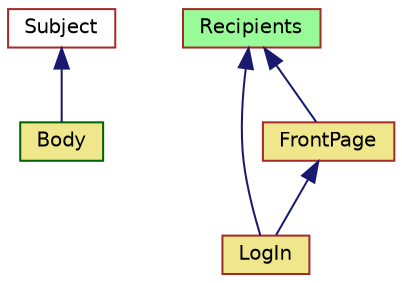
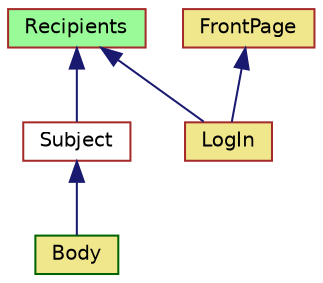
edge "FrontPage" -> "Recipients": now "Subject" -> "Recipients"
